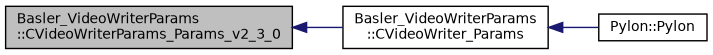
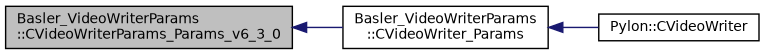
node "Basler_VideoWriterParams ::CVideoWriterParams_Params_v2_3_0": label "Basler_VideoWriterParams ::CVideoWriterParams_Params_v2_3_0" -> "Basler_VideoWriterParams ::CVideoWriterParams_Params_v6_3_0"
node "Pylon::Pylon": label "Pylon::Pylon" -> "Pylon::CVideoWriter"
